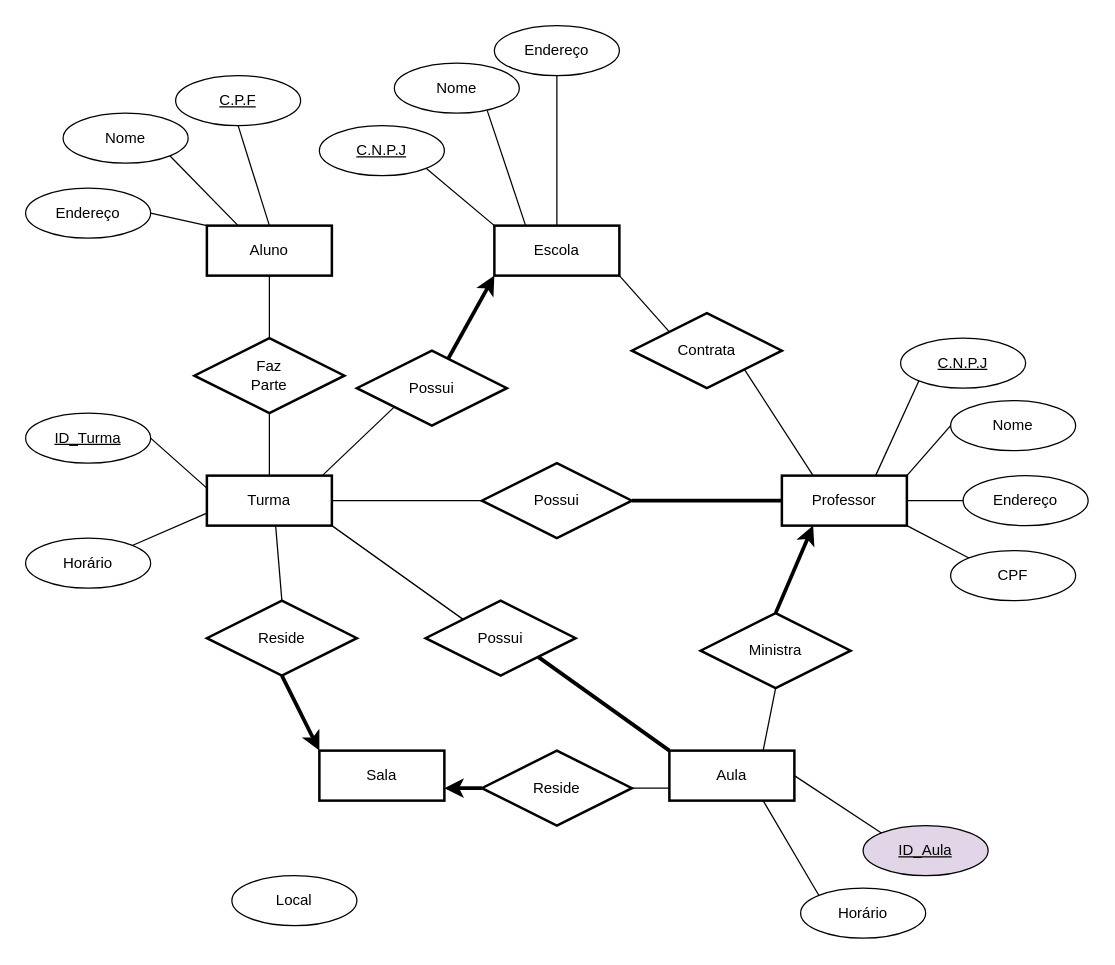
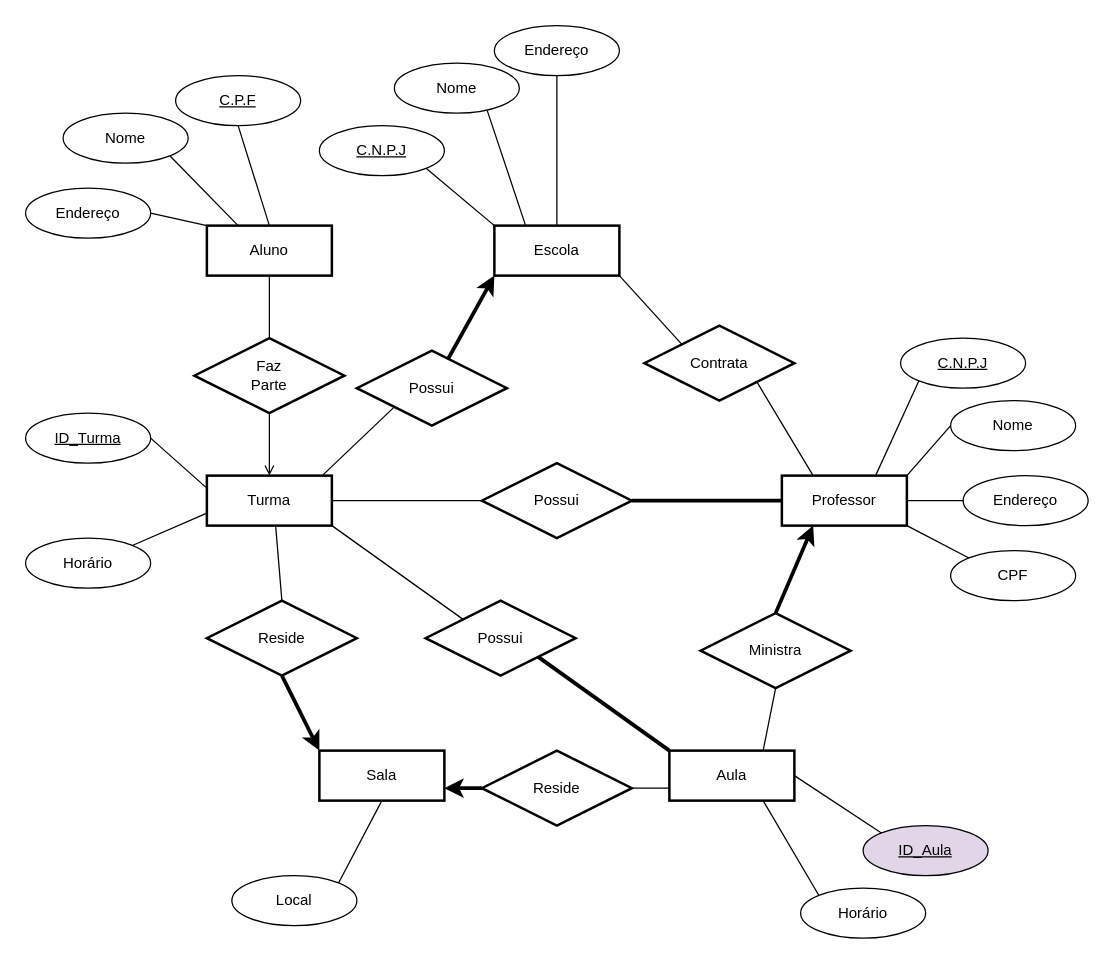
node "Contrata": moved (707, 351) -> (719, 363)
edge "Faz Parte" -- "Turma": arrowhead none -> open
edge "Sala" -- "Local": added
